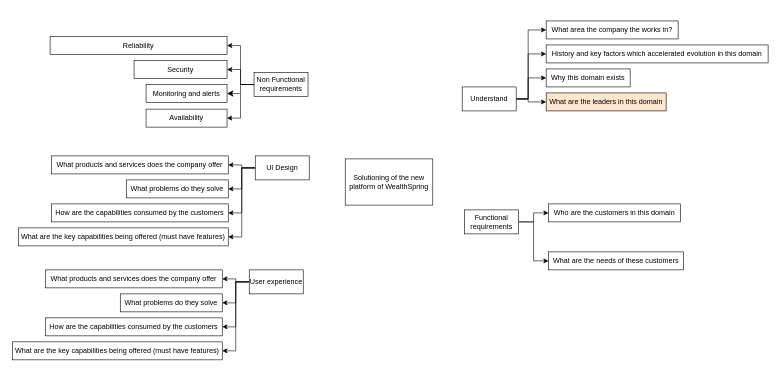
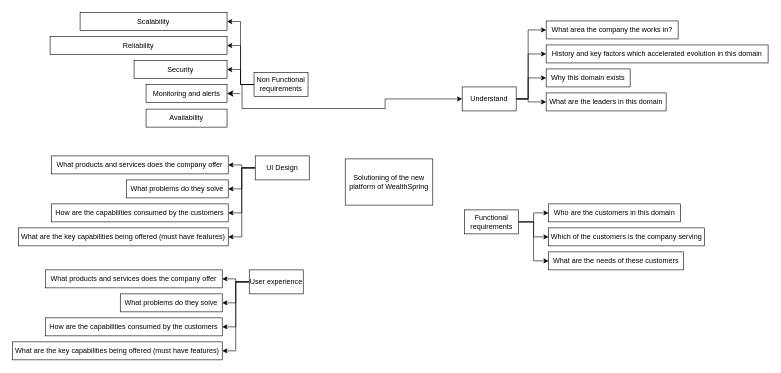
node "Scalability": added
edge "Non Functional requirements" -> "Scalability": added
node "What are the leaders in this domain": fillcolor #ffe6cc -> #ffffff
edge "Non Functional requirements" -> "Availability": now "Non Functional requirements" -> "Understand"
edge "Functional requirements" -> "Which of the customers is the company serving": added
node "Which of the customers is the company serving": added
